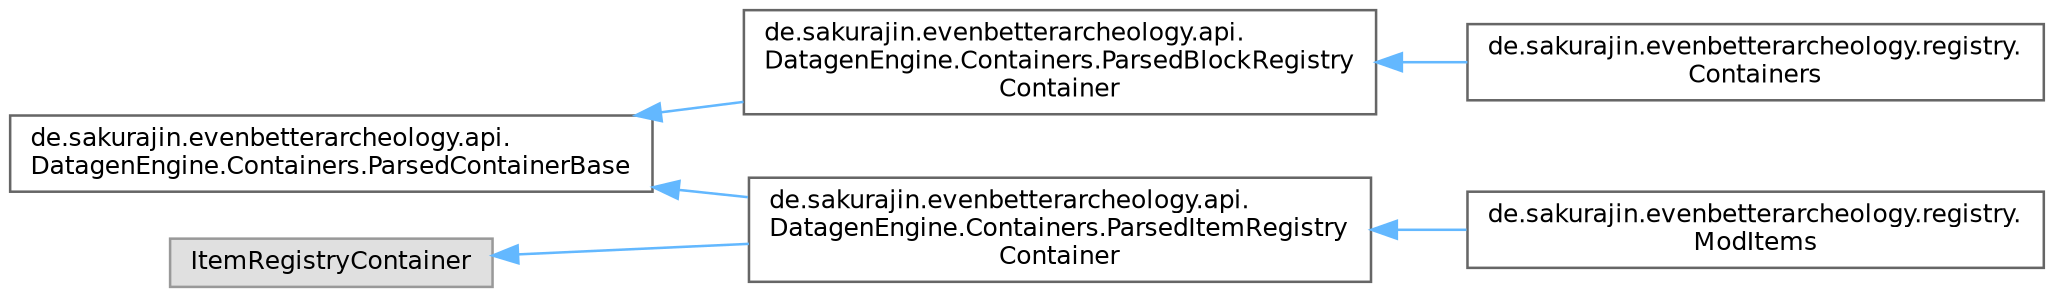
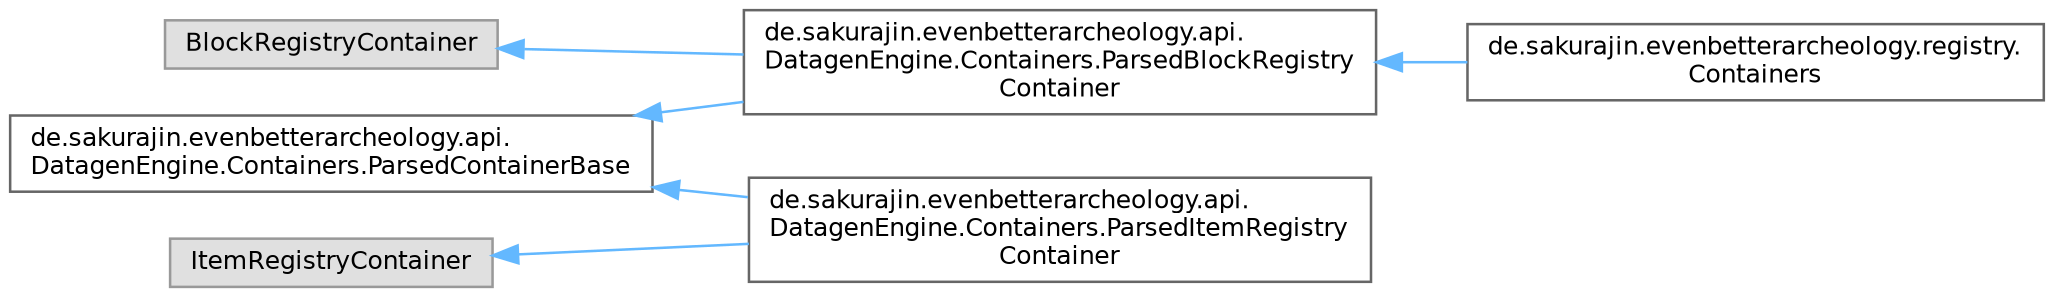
node "BlockRegistryContainer": added
node "de.sakurajin.evenbetterarcheology.registry. ModItems": removed
